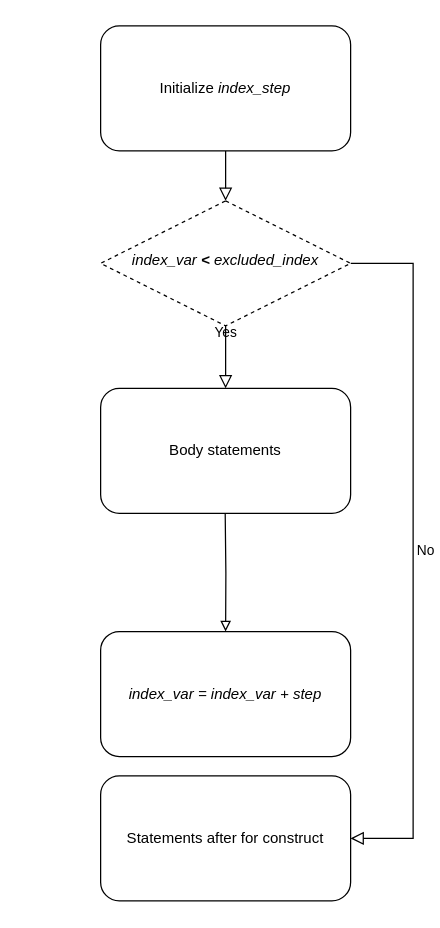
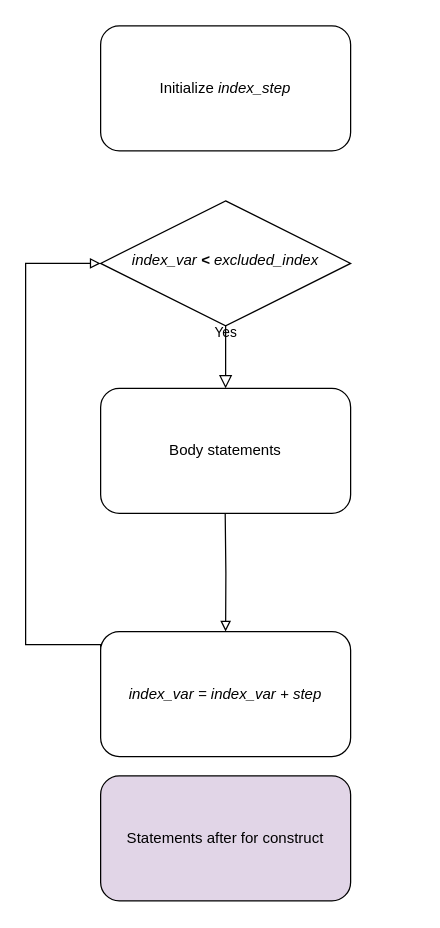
edge "Initialize index_step" -> "index_var < excluded_index": removed
node "index_var < excluded_index": style dashed -> solid
edge "index_var = index_var + step" -> "index_var < excluded_index": added
edge "index_var < excluded_index" -> "Statements after for construct": removed, label "No"
node "Statements after for construct": fillcolor #ffffff -> #e1d5e7
